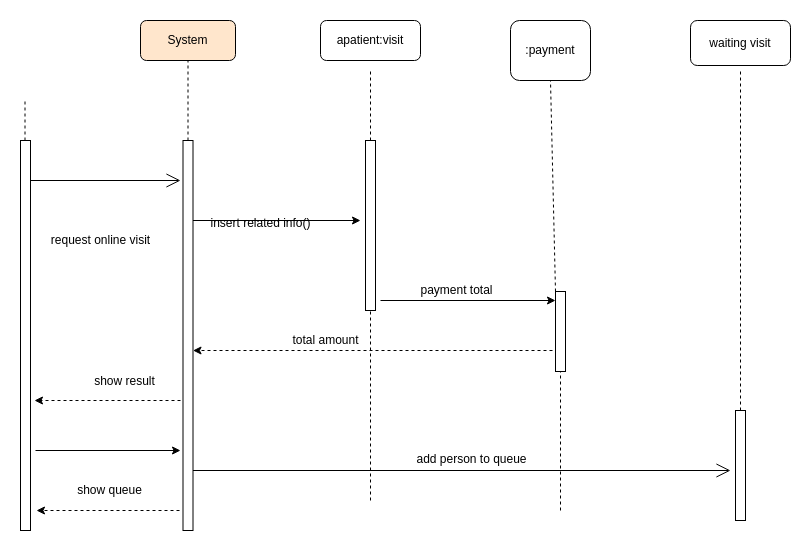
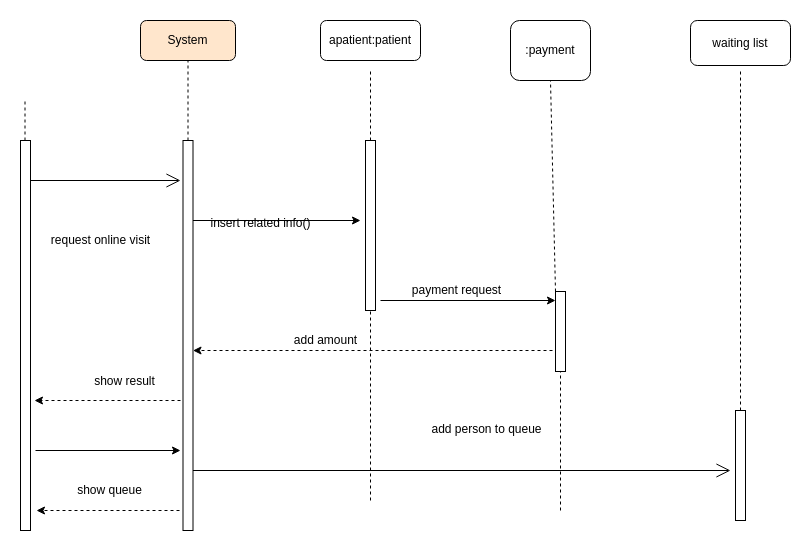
node "apatient:visit": label "apatient:visit" -> "apatient:patient"
node "waiting visit": label "waiting visit" -> "waiting list"
node "payment total": label "payment total" -> "payment request"
node "total amount": label "total amount" -> "add amount"
node "add person to queue": moved (472, 460) -> (487, 430)
